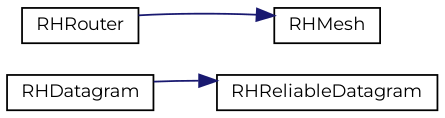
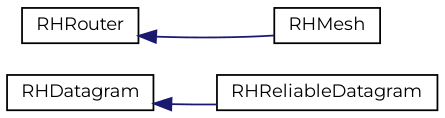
edge "RHRouter" -> "RHMesh": reversed
edge "RHDatagram" -> "RHReliableDatagram": reversed
